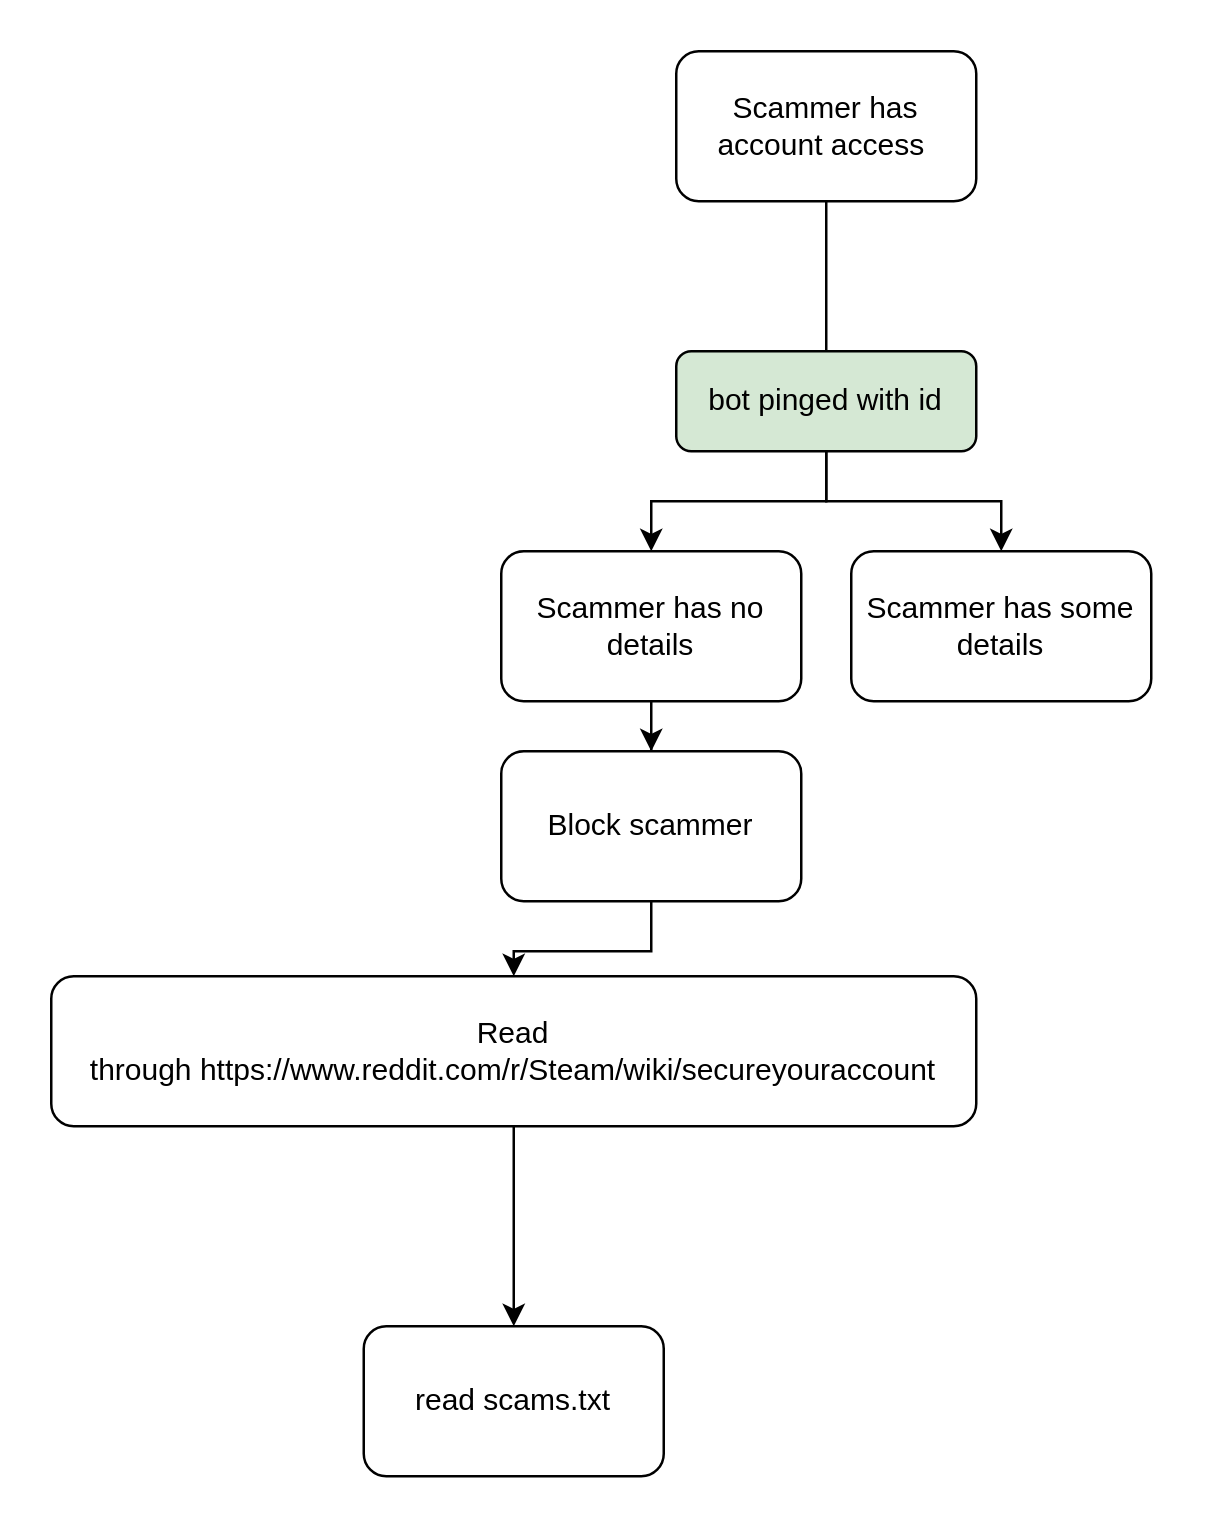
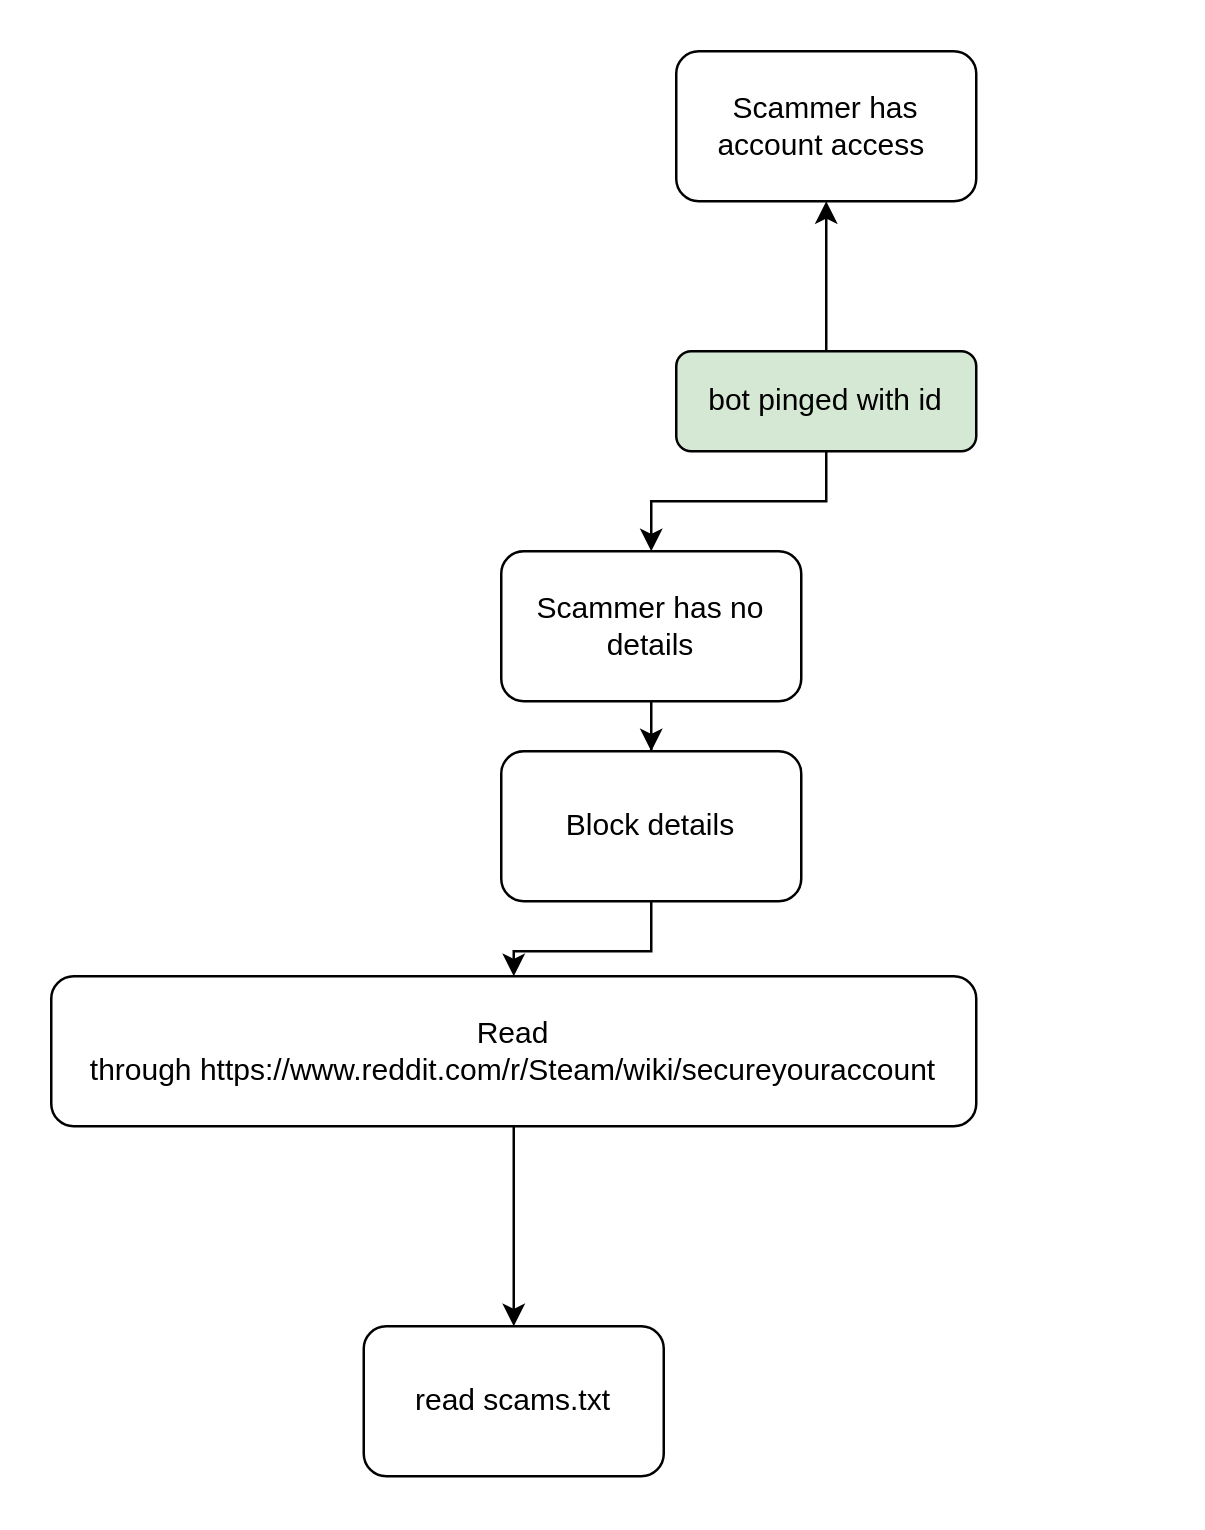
edge "Scammer has account access" -- "bot pinged with id": arrowhead none -> classic
edge "bot pinged with id" -> "Scammer has some details": removed
node "Scammer has some details": removed
node "Block scammer": label "Block scammer" -> "Block details"
